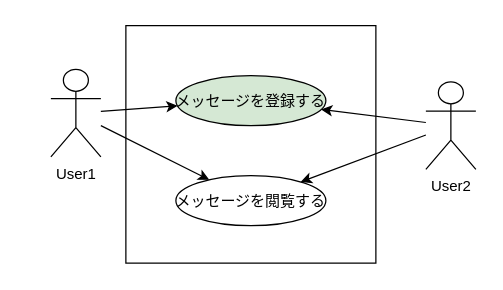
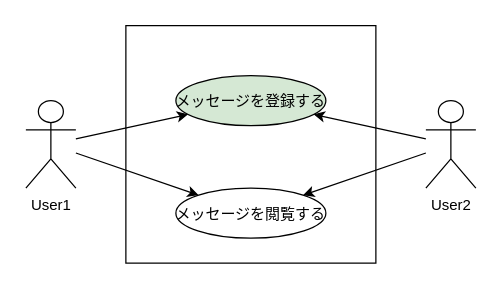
node "User1": moved (76, 113) -> (51, 144)
node "User2": moved (451, 126) -> (451, 144)
node "メッセージを閲覧する": moved (251, 201) -> (251, 213)
